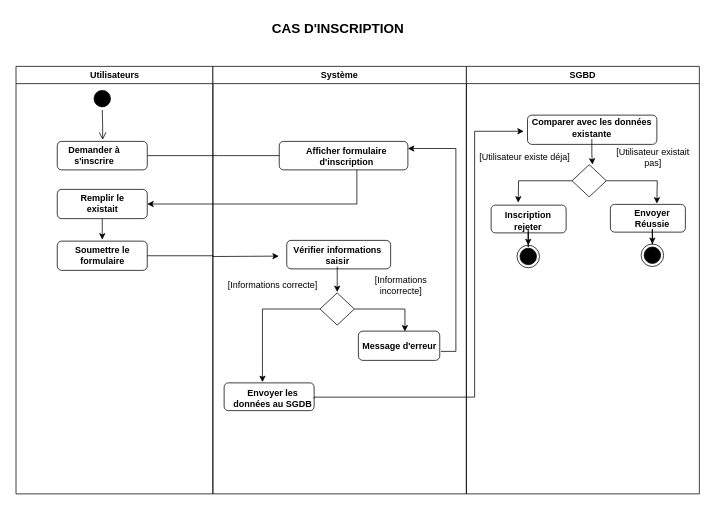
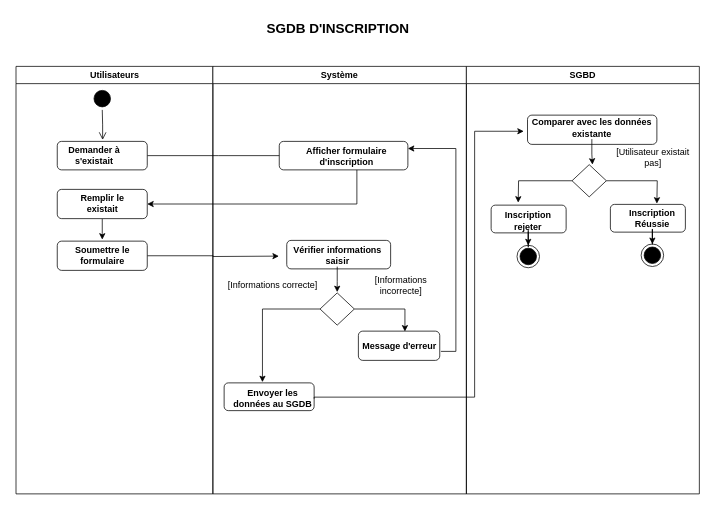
node "CAS D'INSCRIPTION": label "CAS D'INSCRIPTION" -> "SGDB D'INSCRIPTION"
node "Demander à s'inscrire": label "Demander à s'inscrire" -> "Demander à s'existait"
node "[Utilisateur existe déja]": removed
node "Envoyer Réussie": label "Envoyer Réussie" -> "Inscription Réussie"
